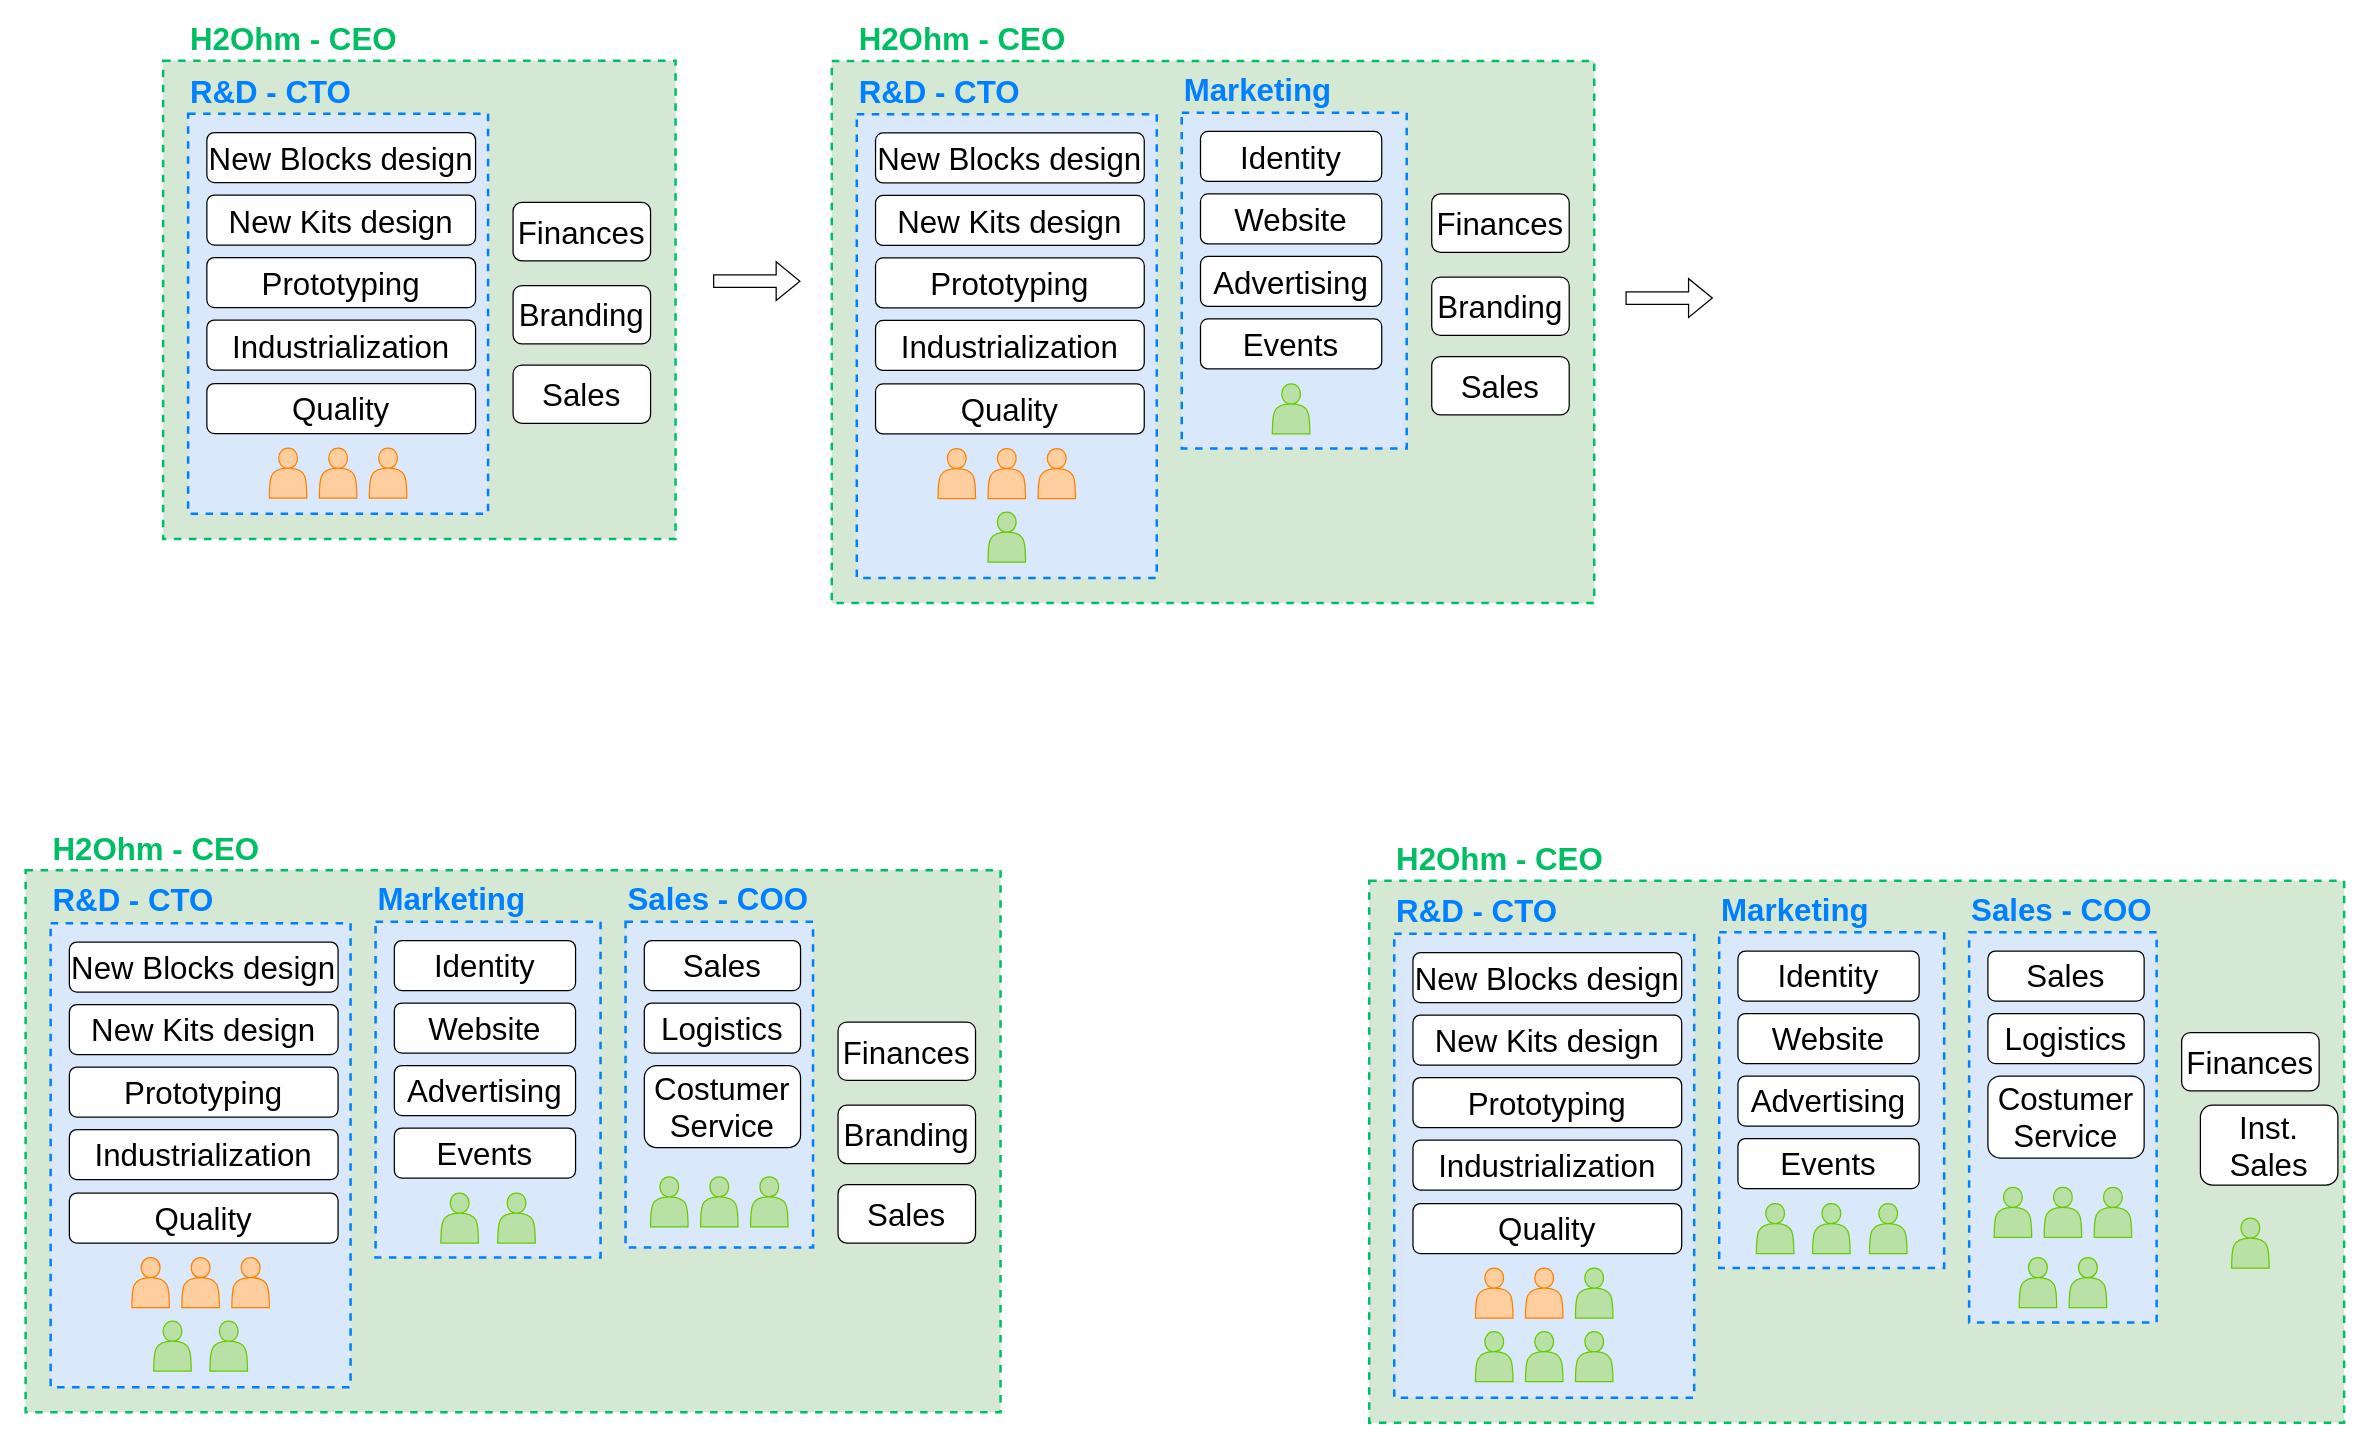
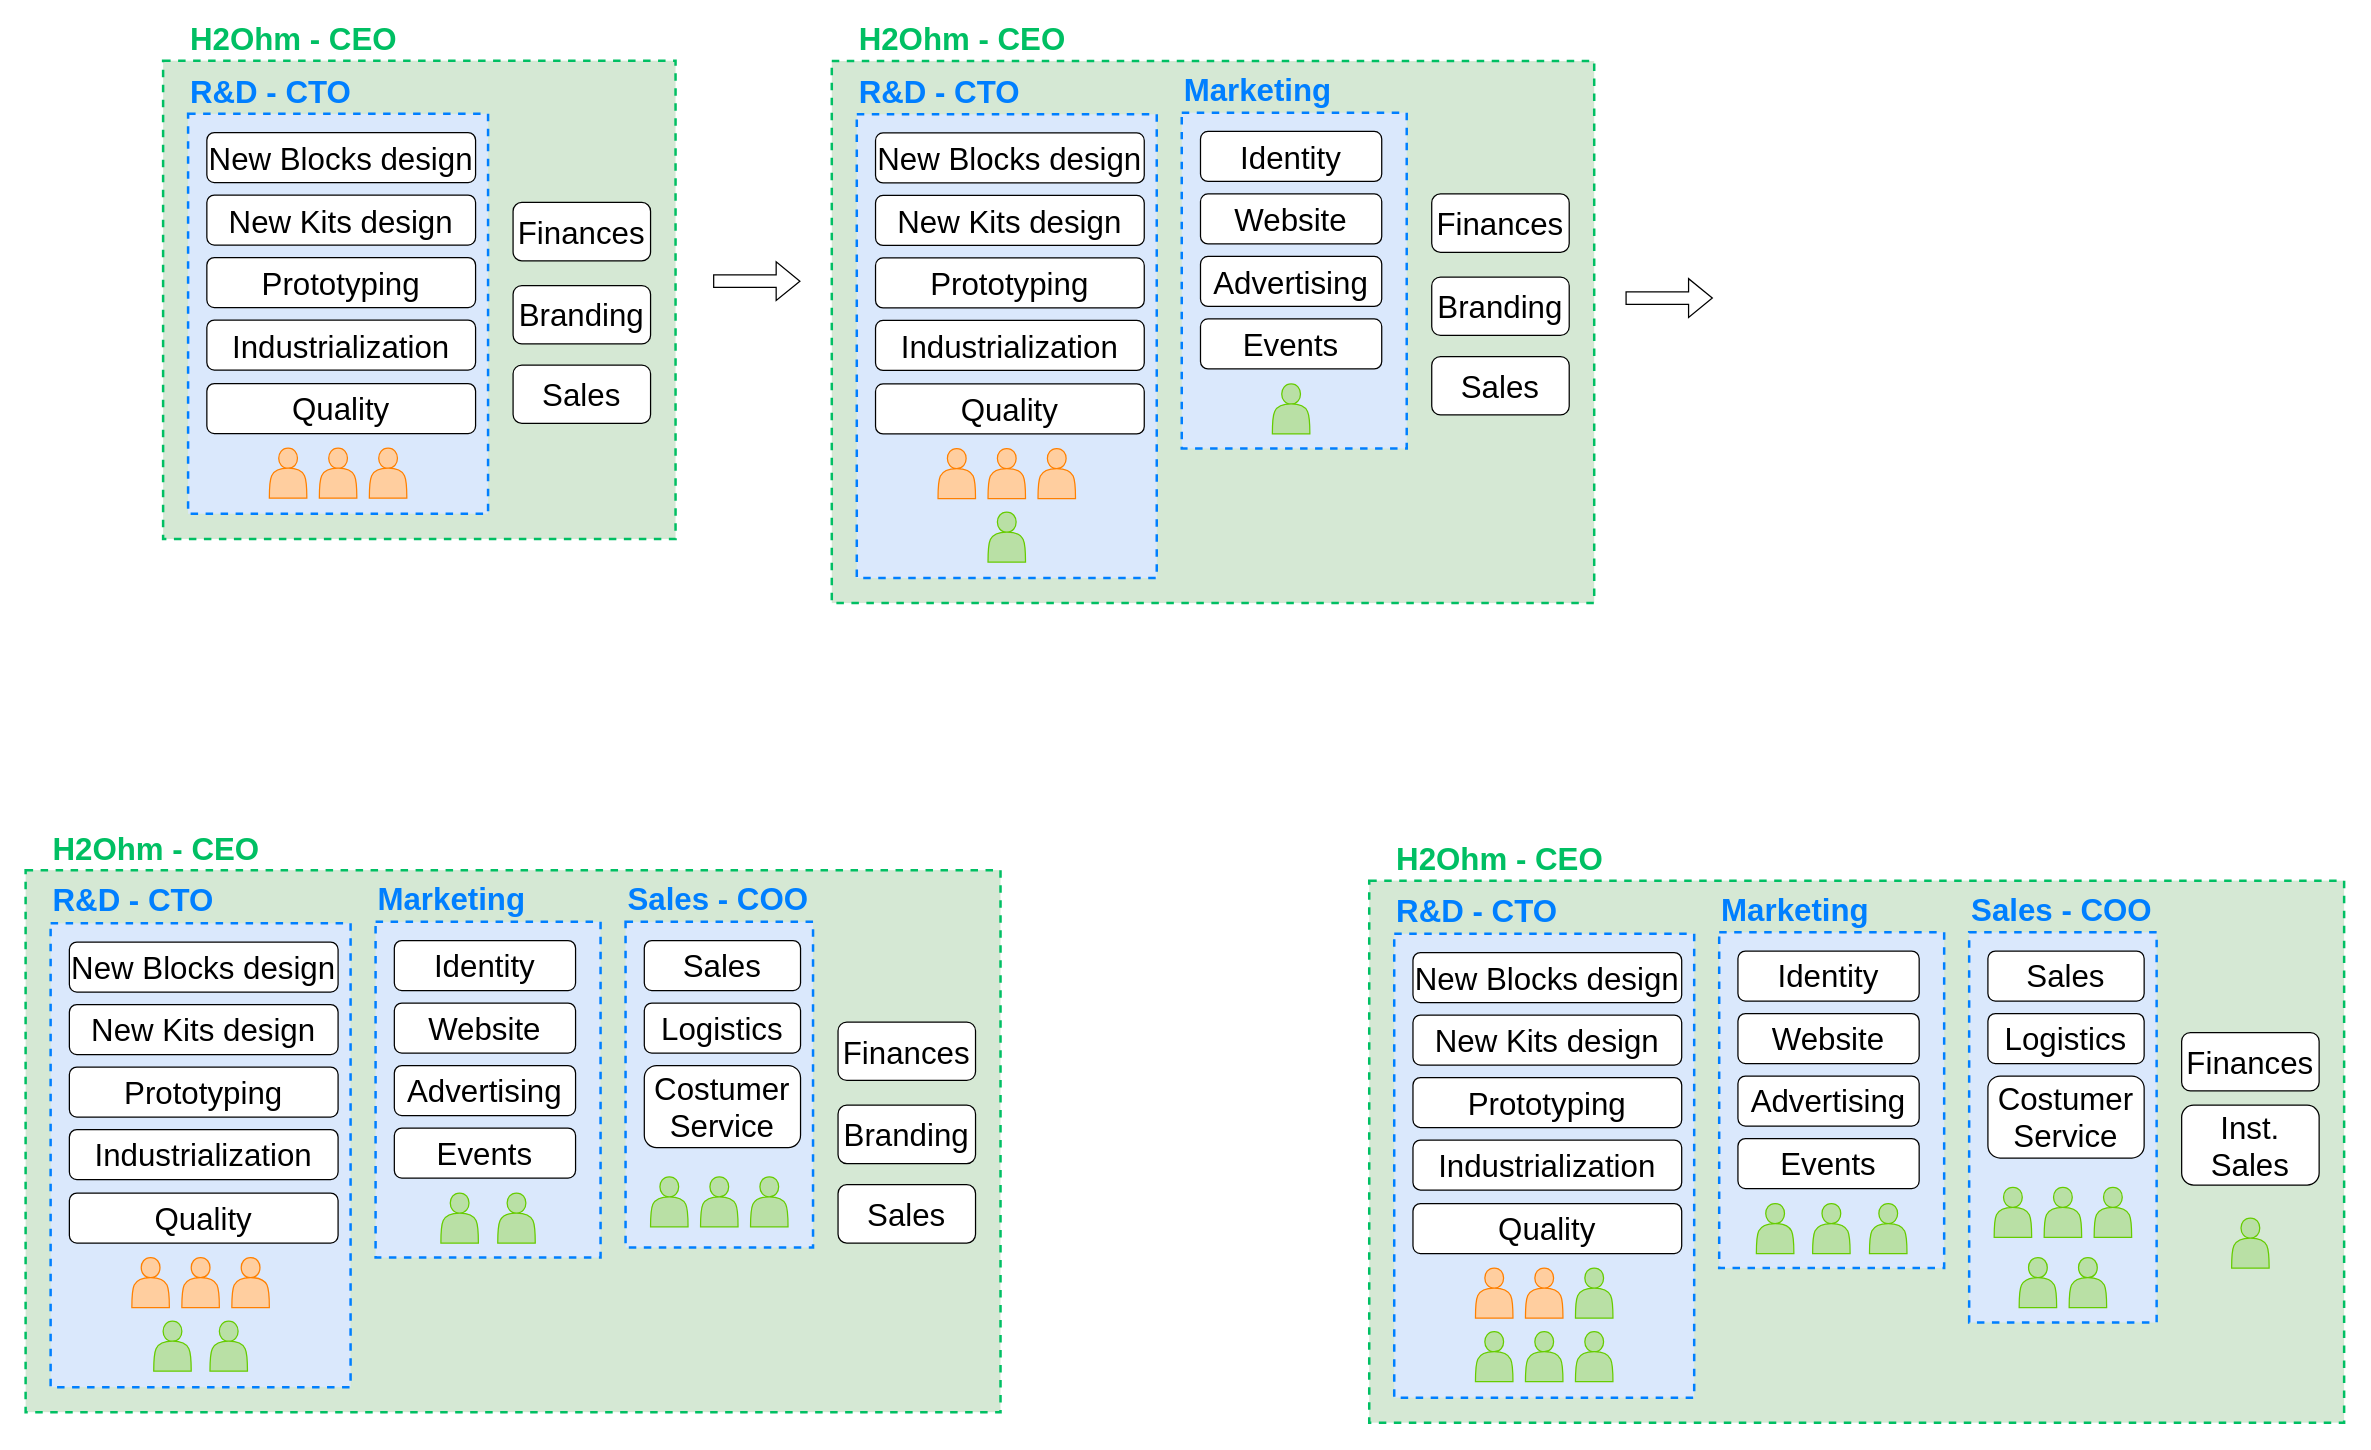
node "Inst. Sales": moved (2269, 1145) -> (2251, 1145)
